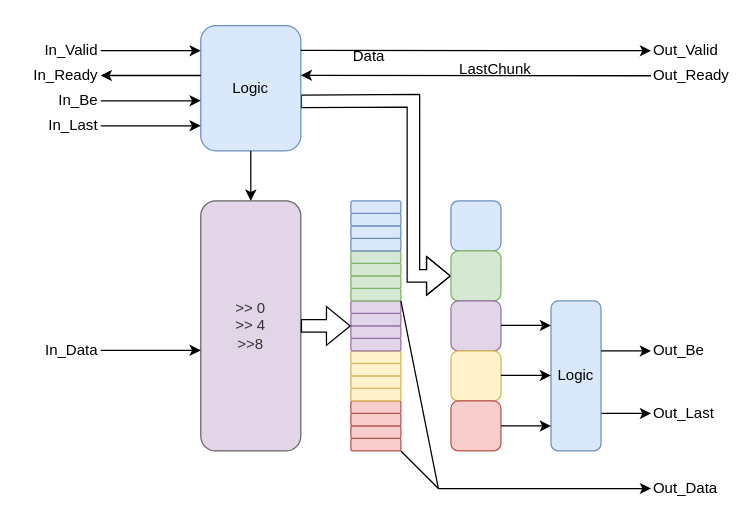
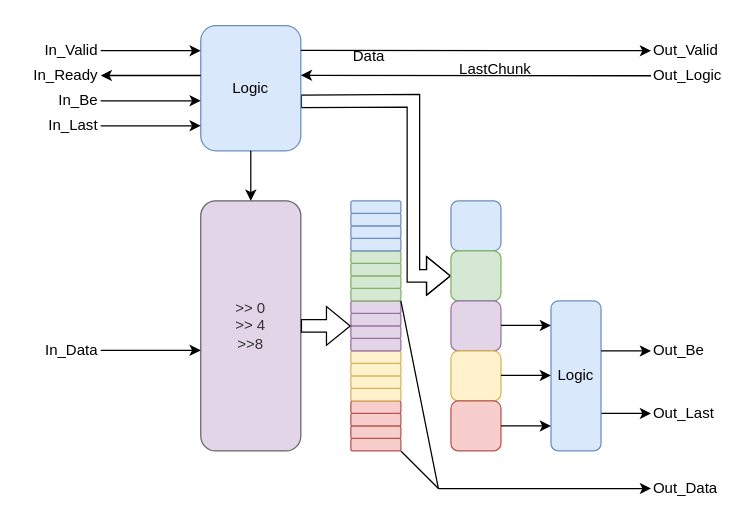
node "Out_Ready": label "Out_Ready" -> "Out_Logic"
